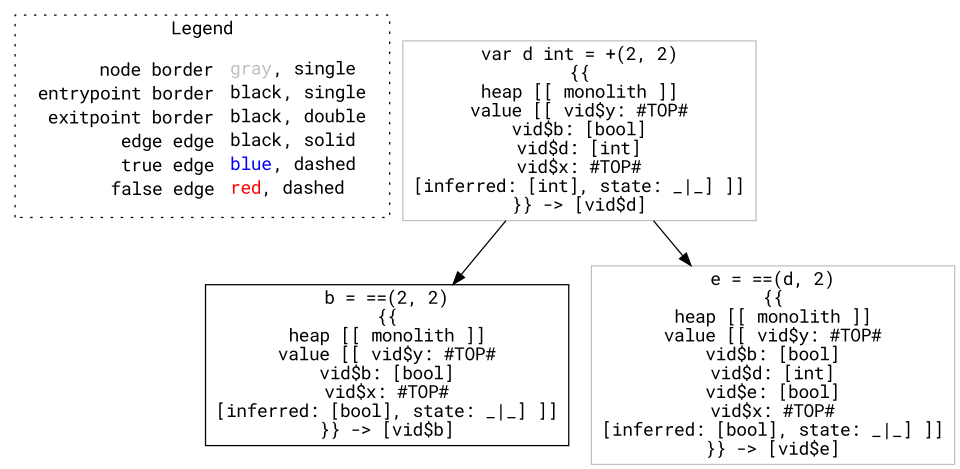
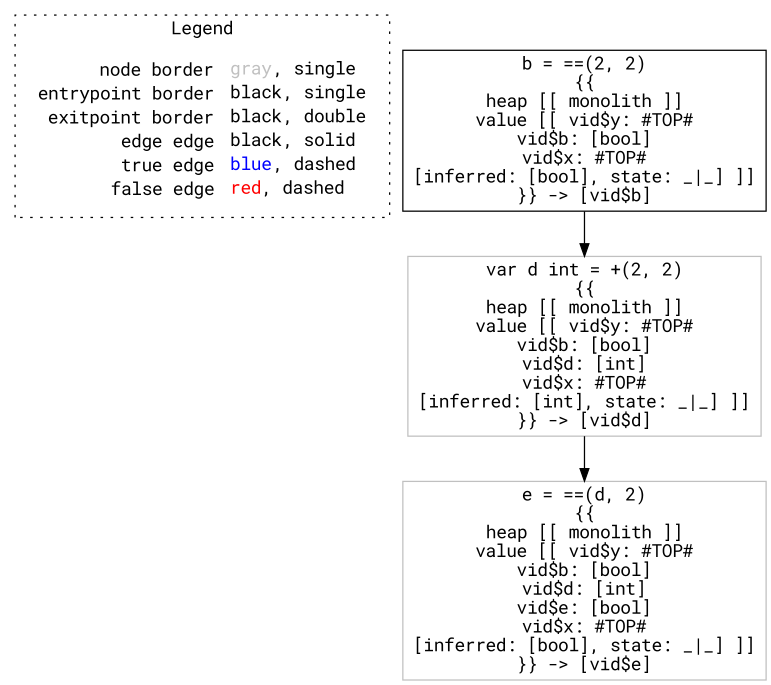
edge "var d int = +(2, 2)" -> "b = ==(2, 2)": reversed
